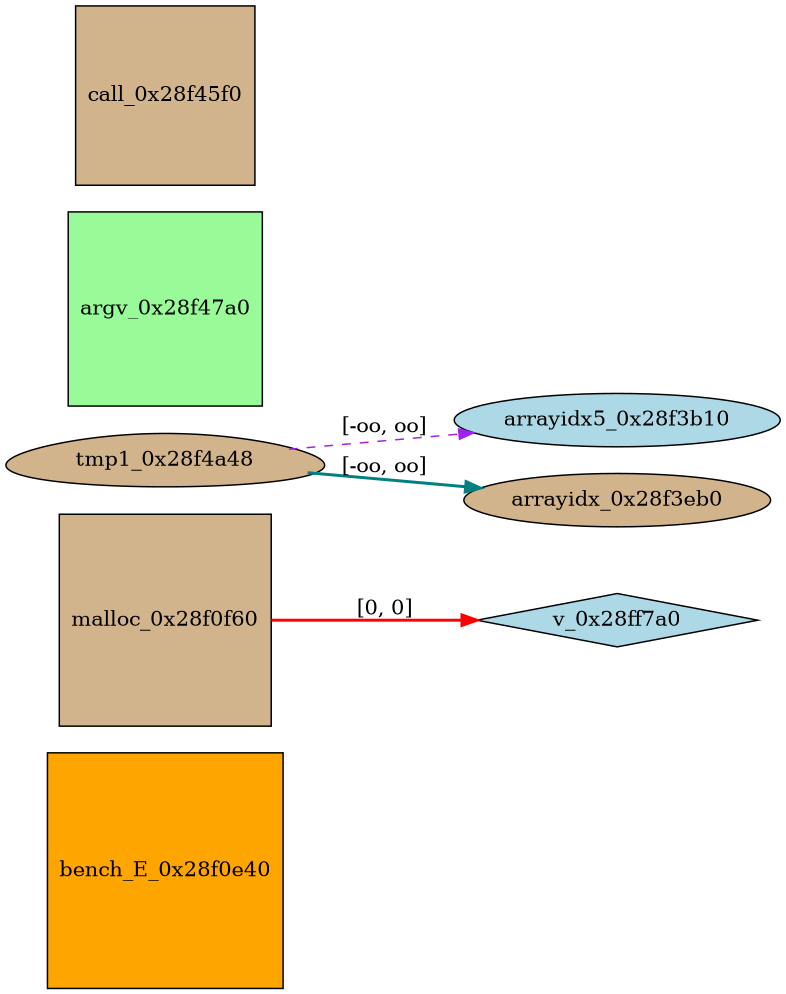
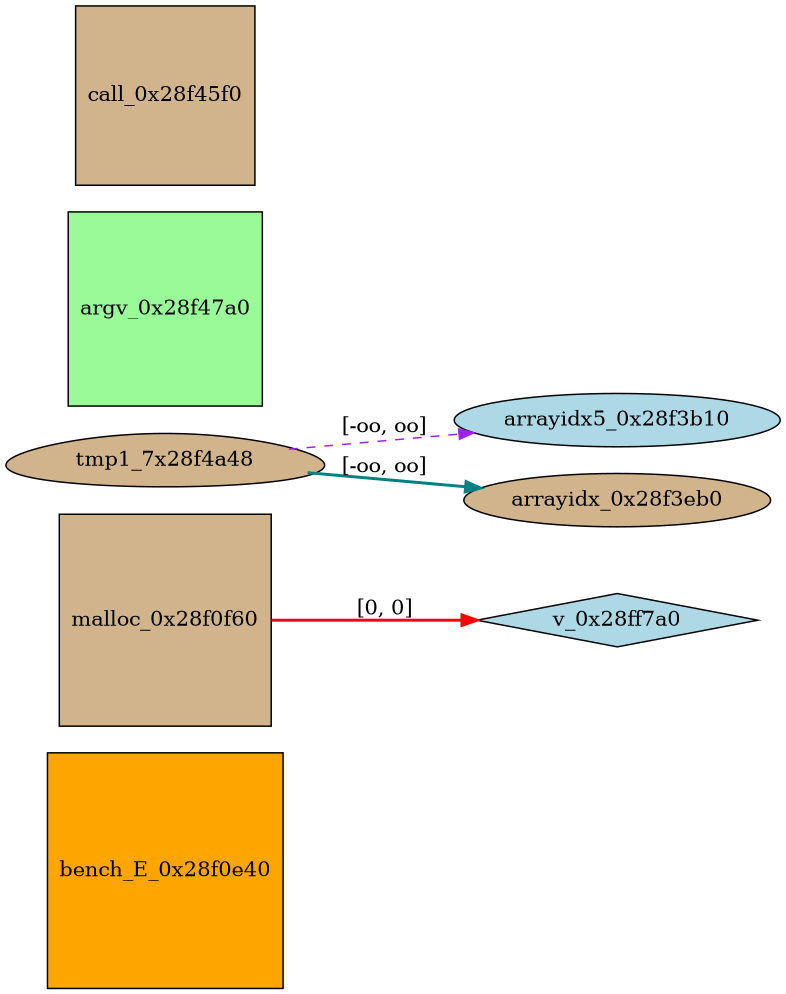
node "tmp1_0x28f4a48": label "tmp1_0x28f4a48" -> "tmp1_7x28f4a48"
